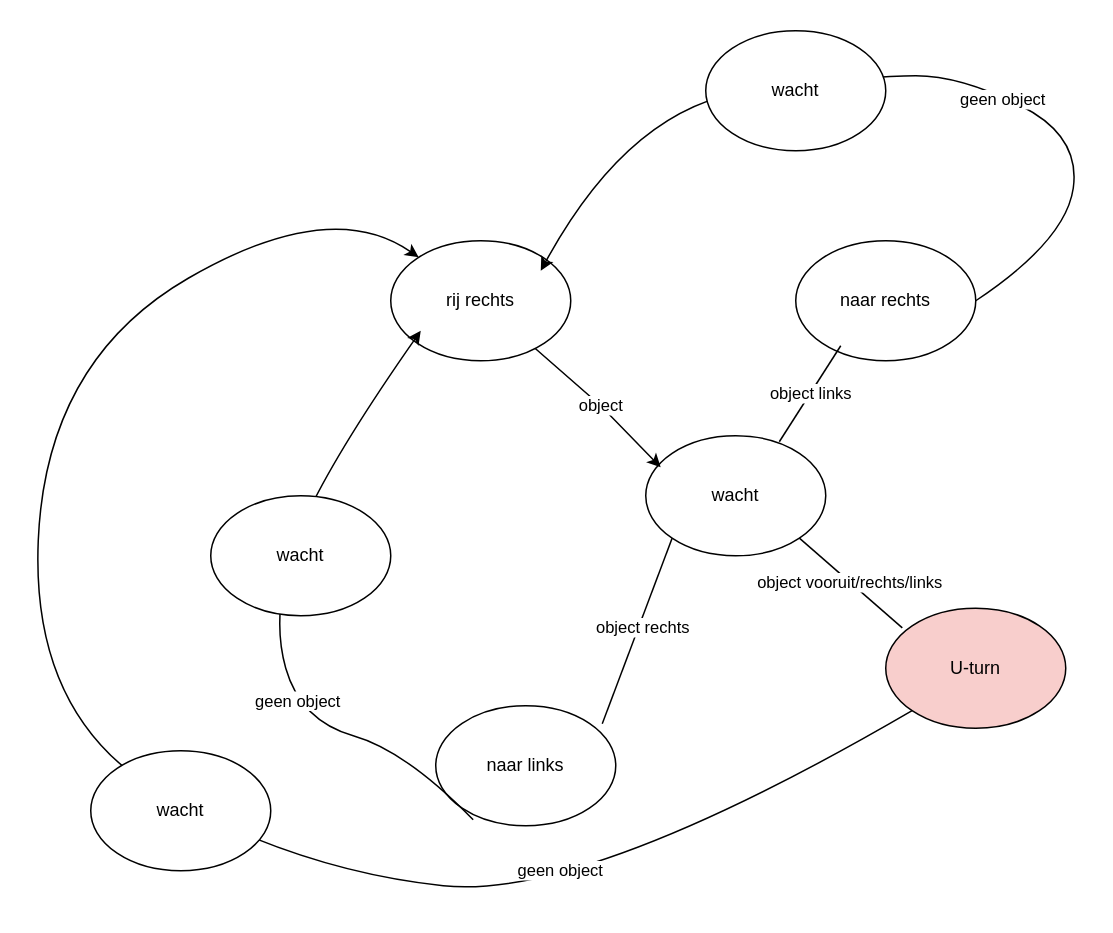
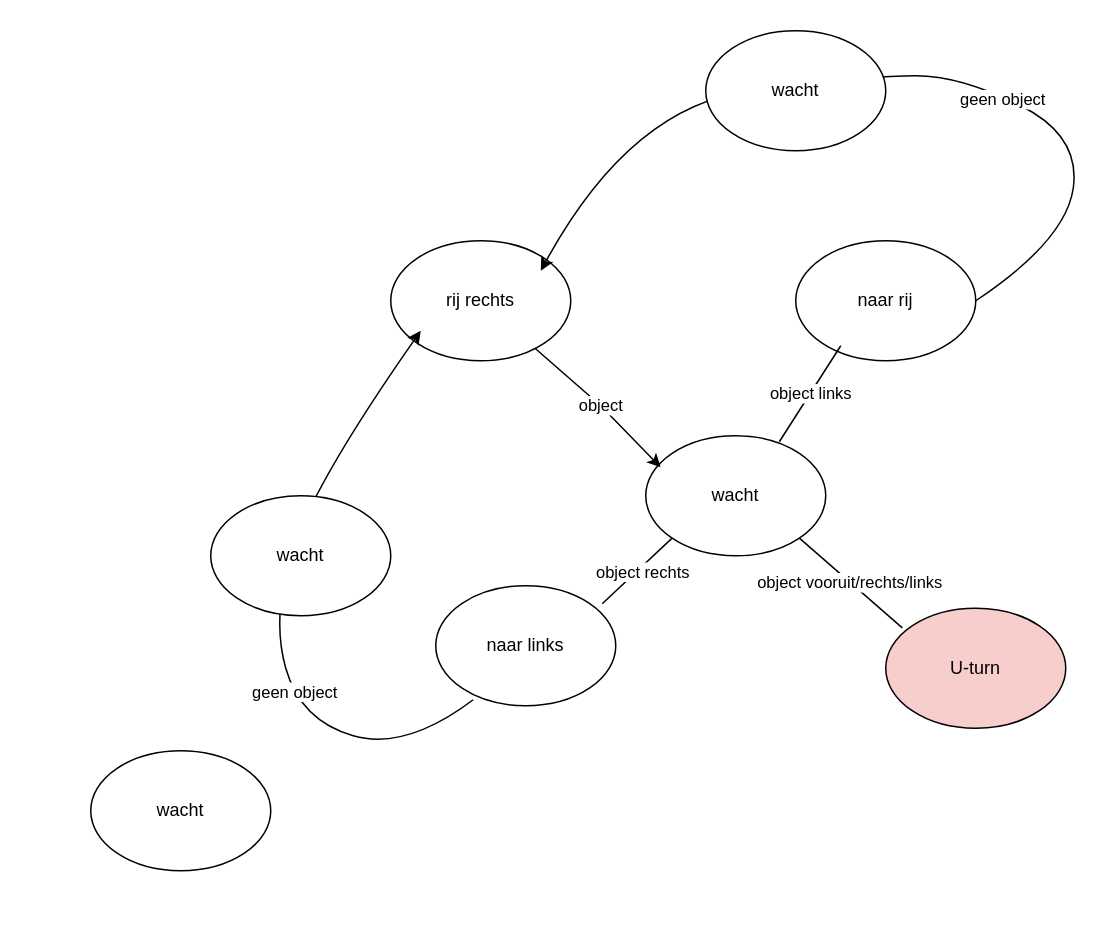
node "naar rechts": label "naar rechts" -> "naar rij"
edge "U-turn" -> "rij rechts": removed, label "geen object"
node "naar links": moved (526, 766) -> (526, 646)
